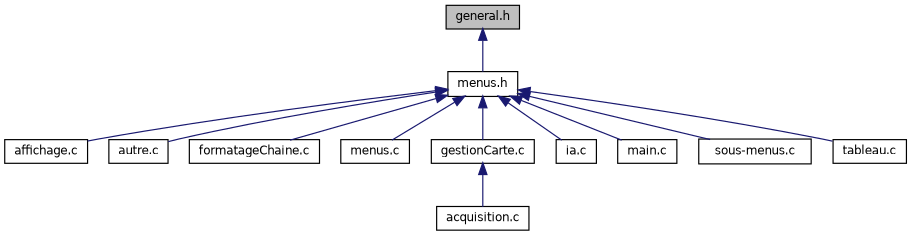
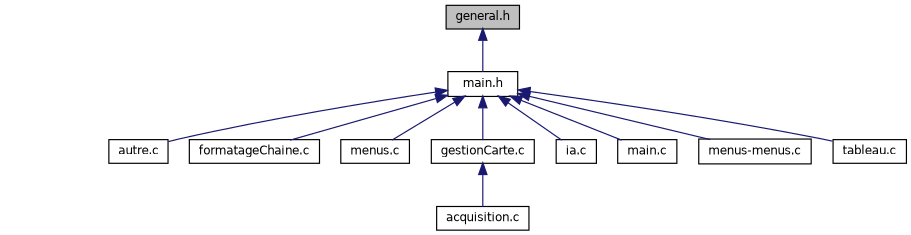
node "menus.h": label "menus.h" -> "main.h"
node "affichage.c": removed
node "sous-menus.c": label "sous-menus.c" -> "menus-menus.c"
